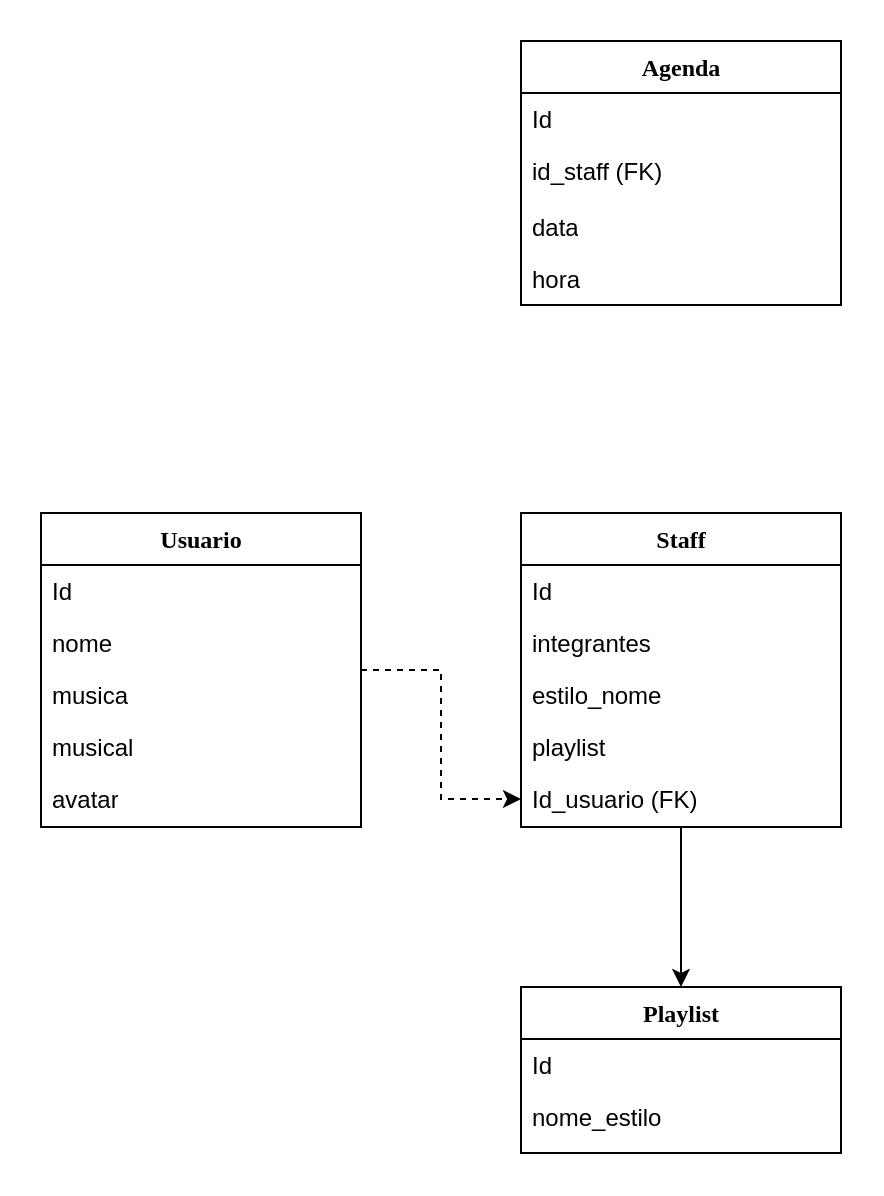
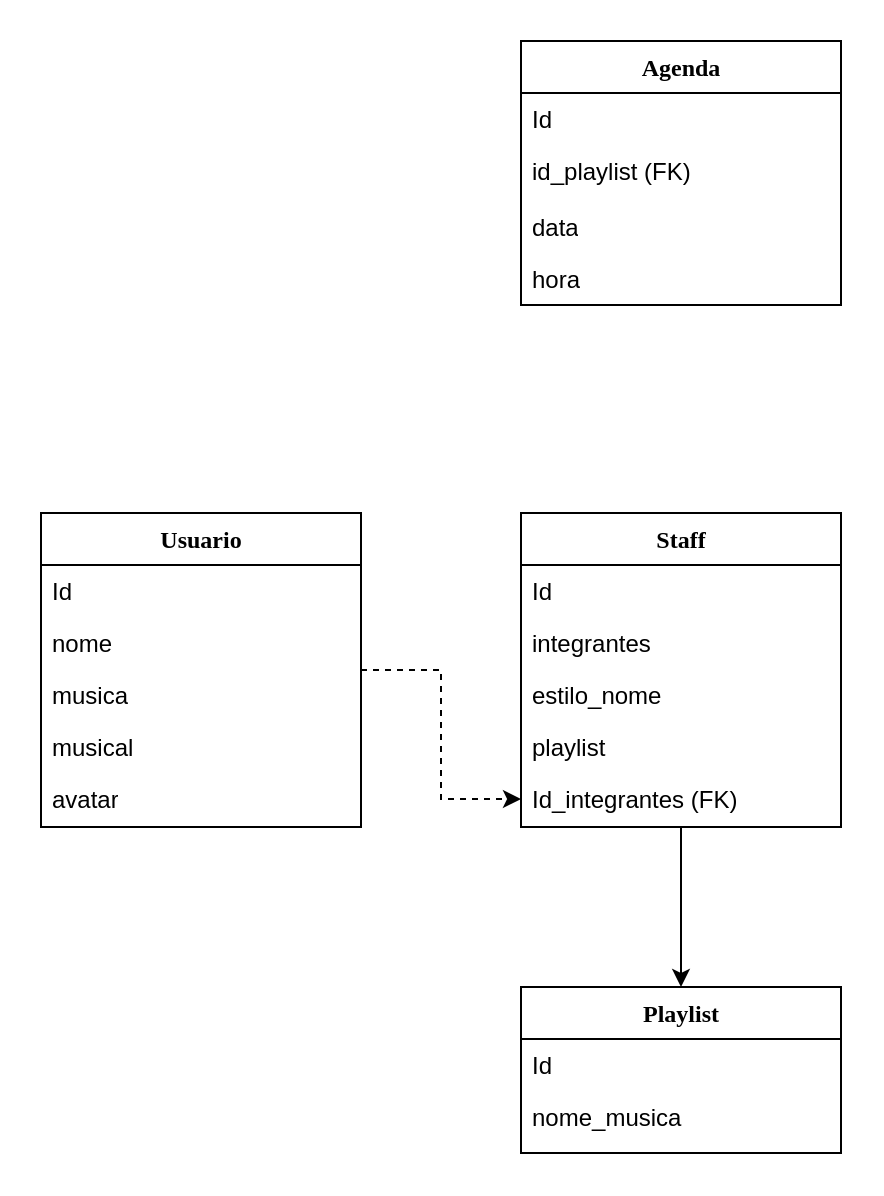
node "id_staff (FK)": label "id_staff (FK)" -> "id_playlist (FK)"
node "Id_usuario (FK)": label "Id_usuario (FK)" -> "Id_integrantes (FK)"
node "nome_estilo": label "nome_estilo" -> "nome_musica"
